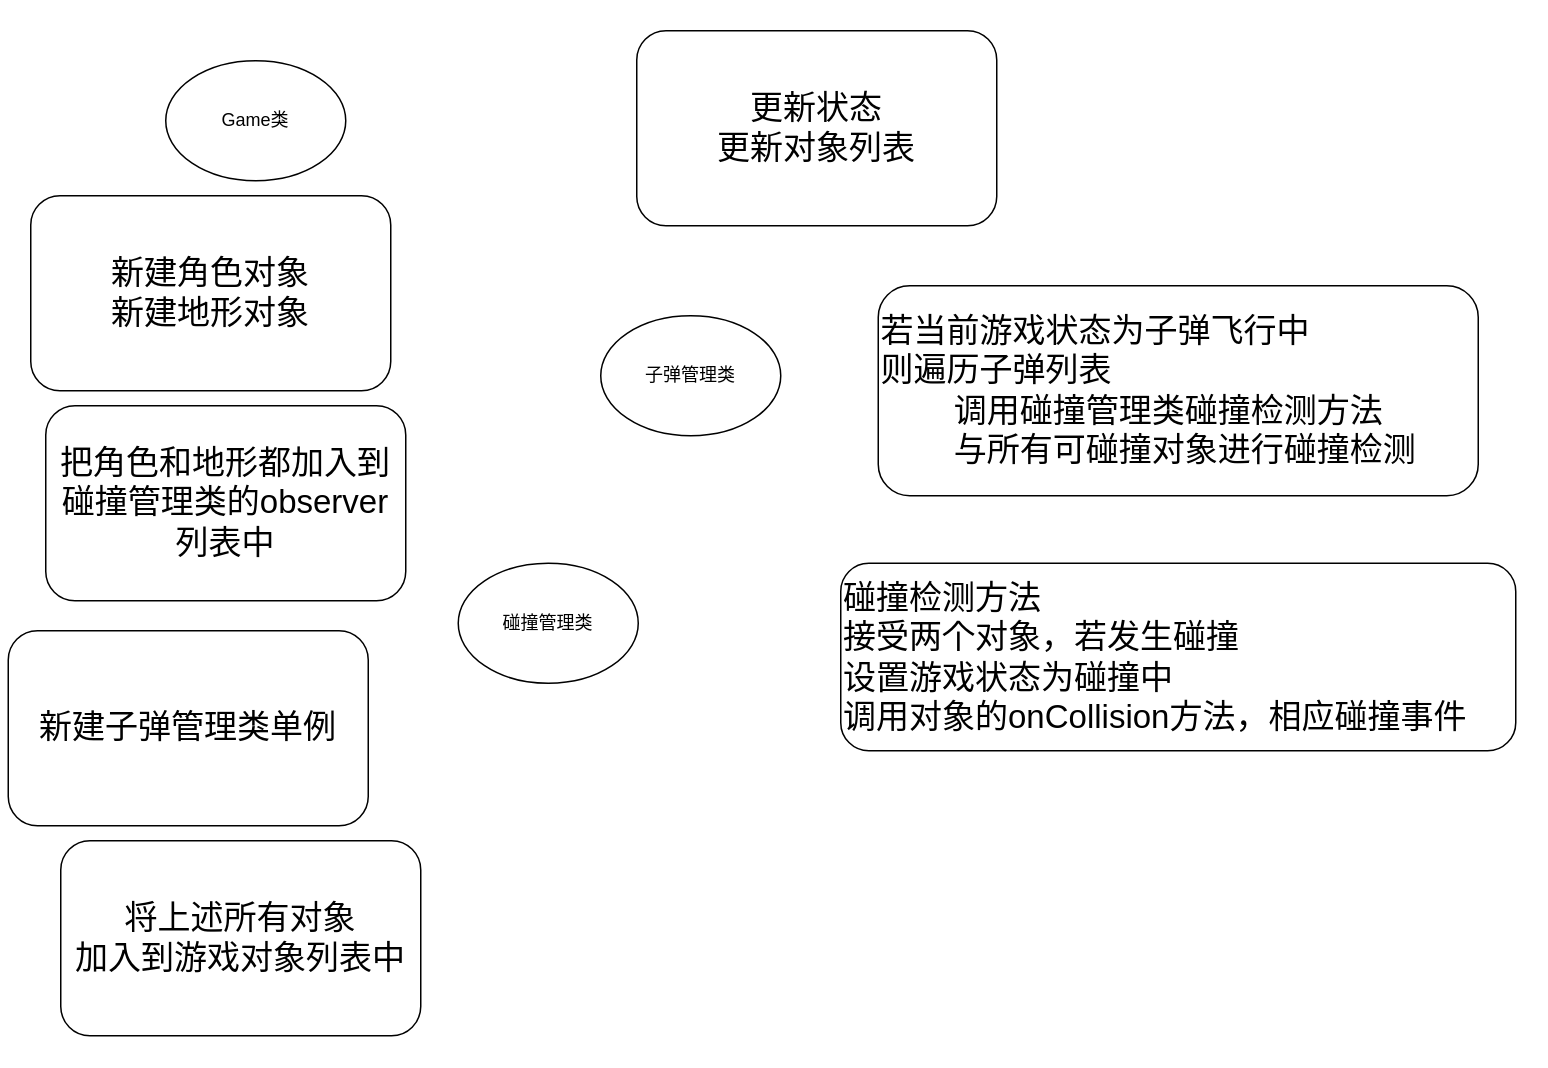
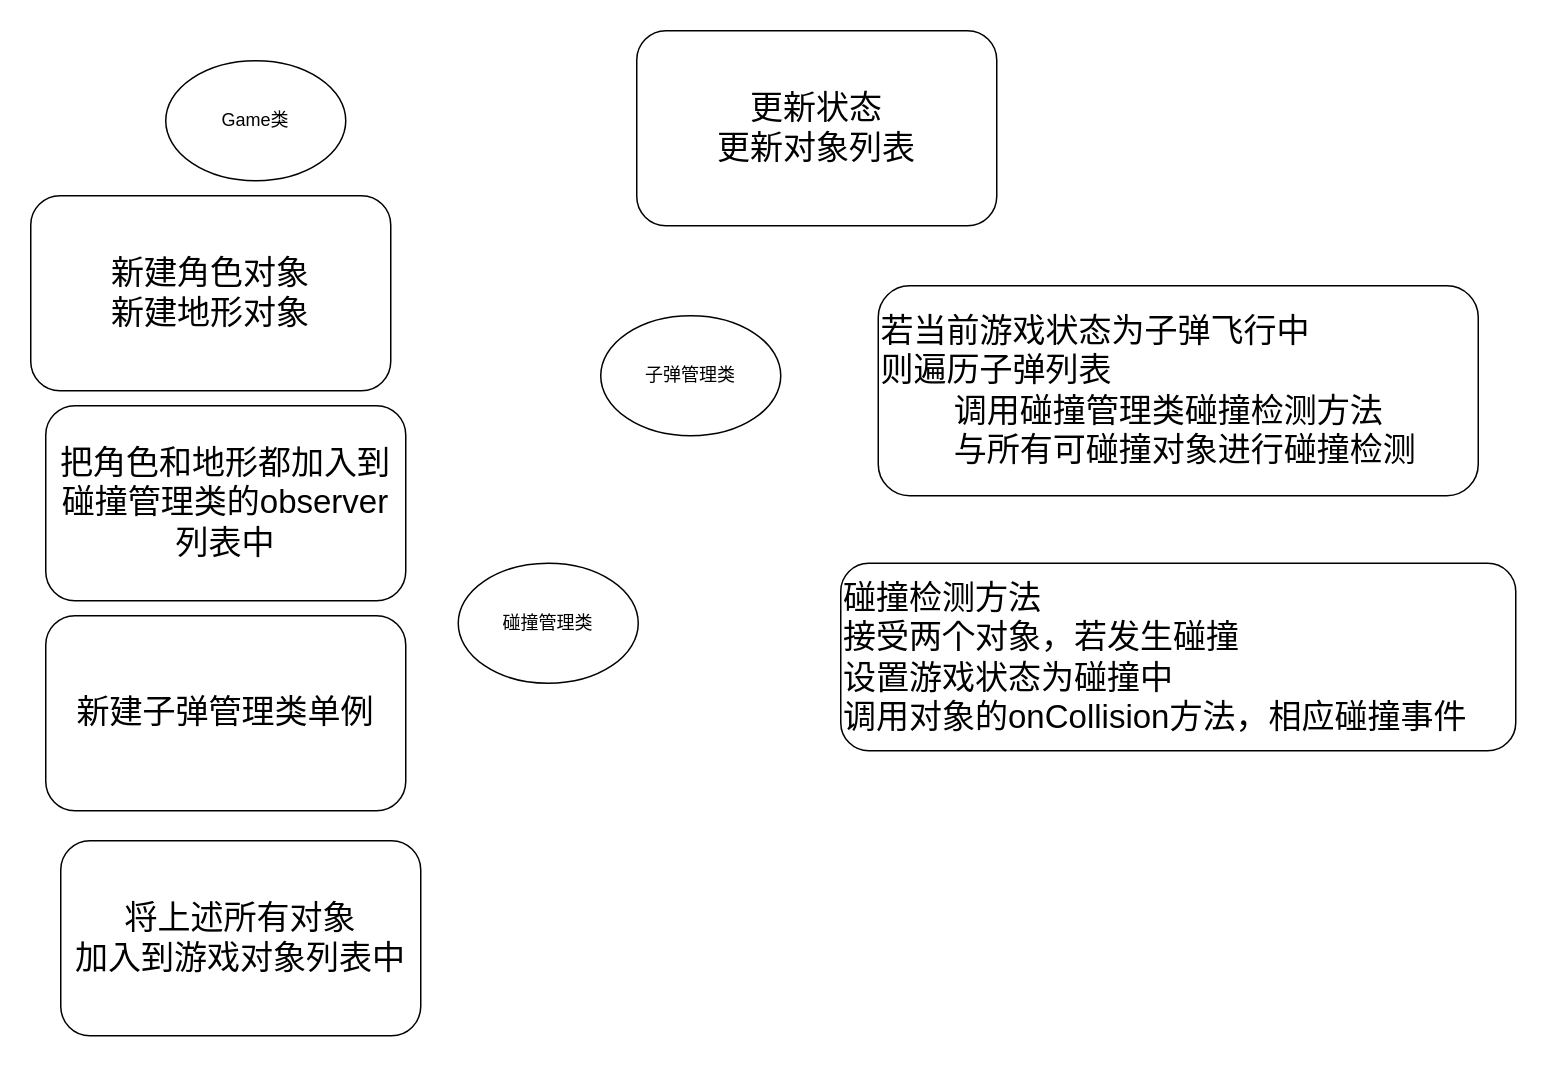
node "新建子弹管理类单例": moved (188, 728) -> (226, 713)
